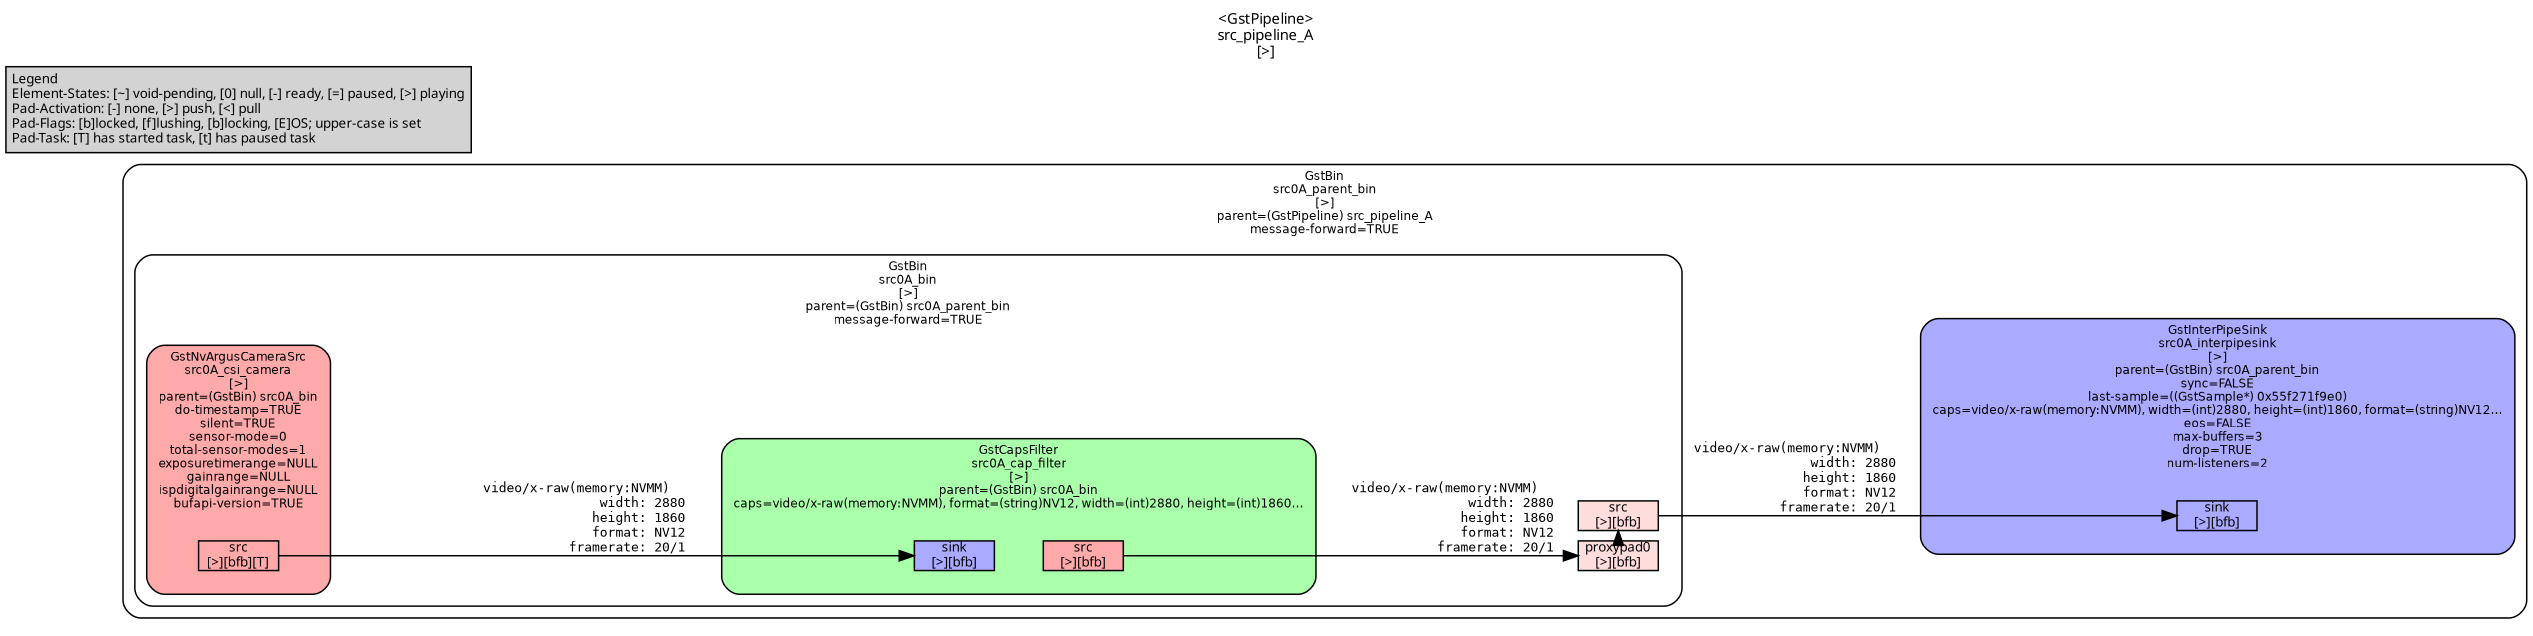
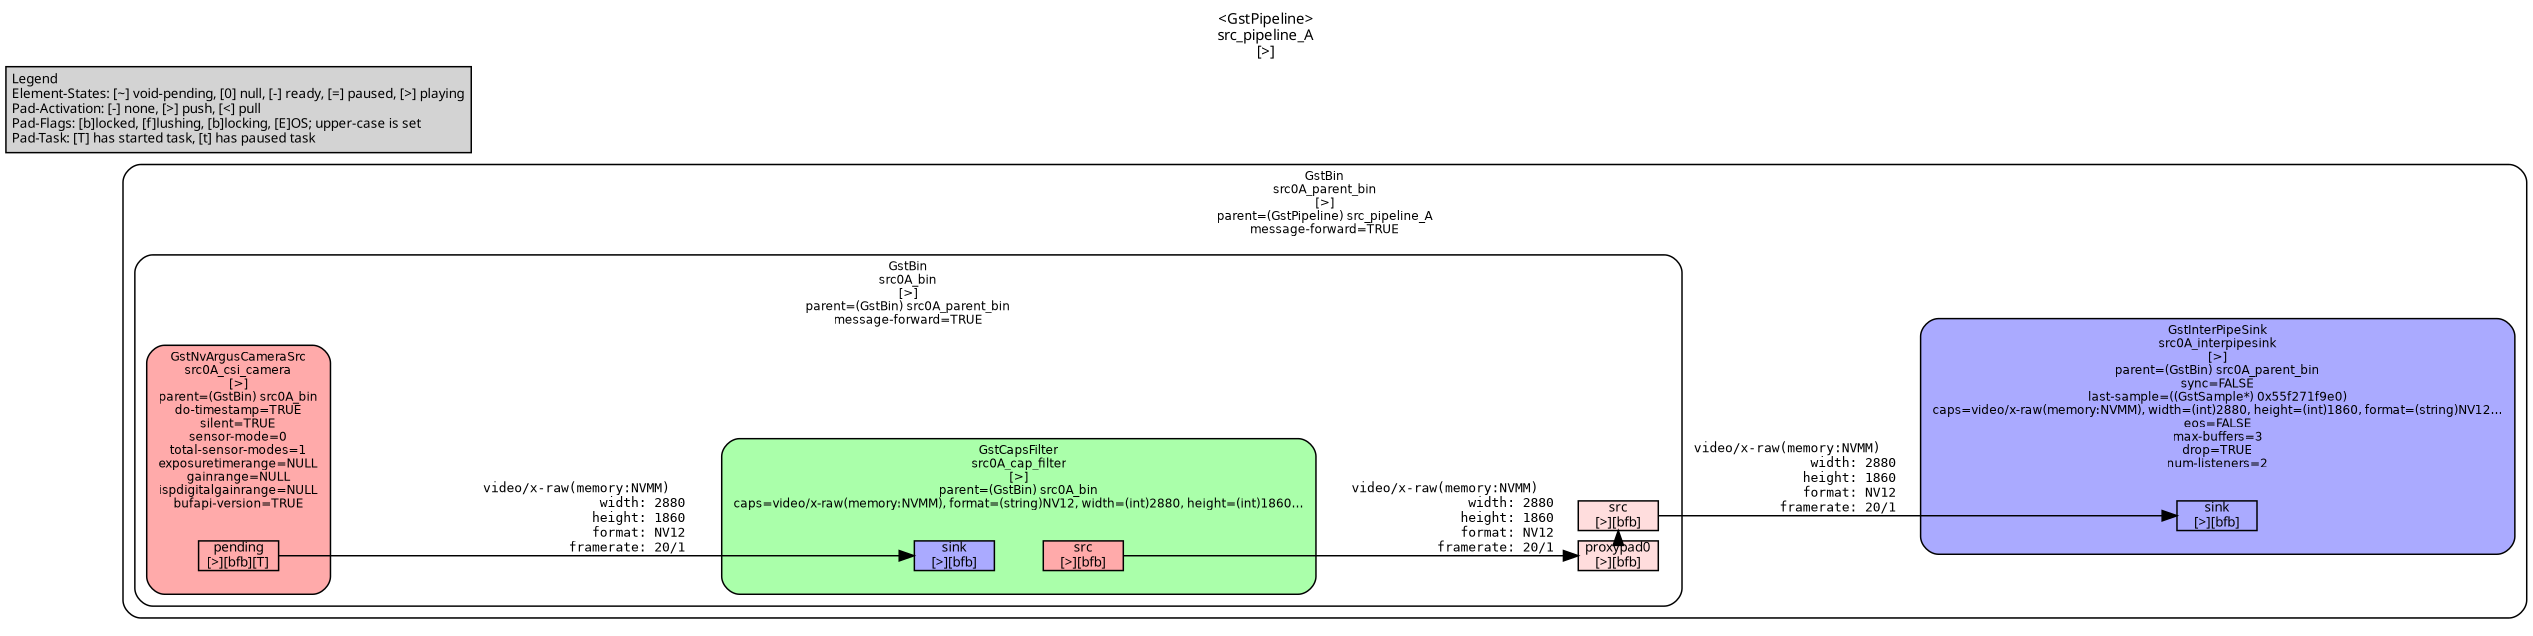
node "src [>][bfb][T]": label "src [>][bfb][T]" -> "pending [>][bfb][T]"
